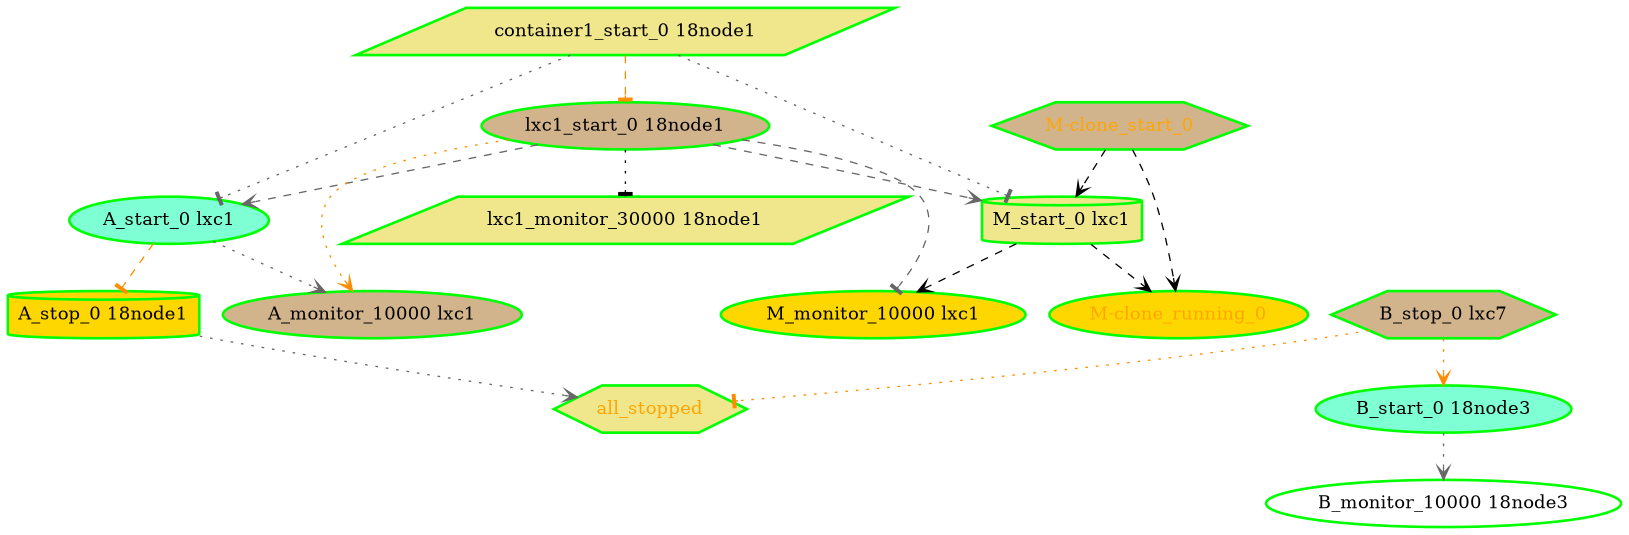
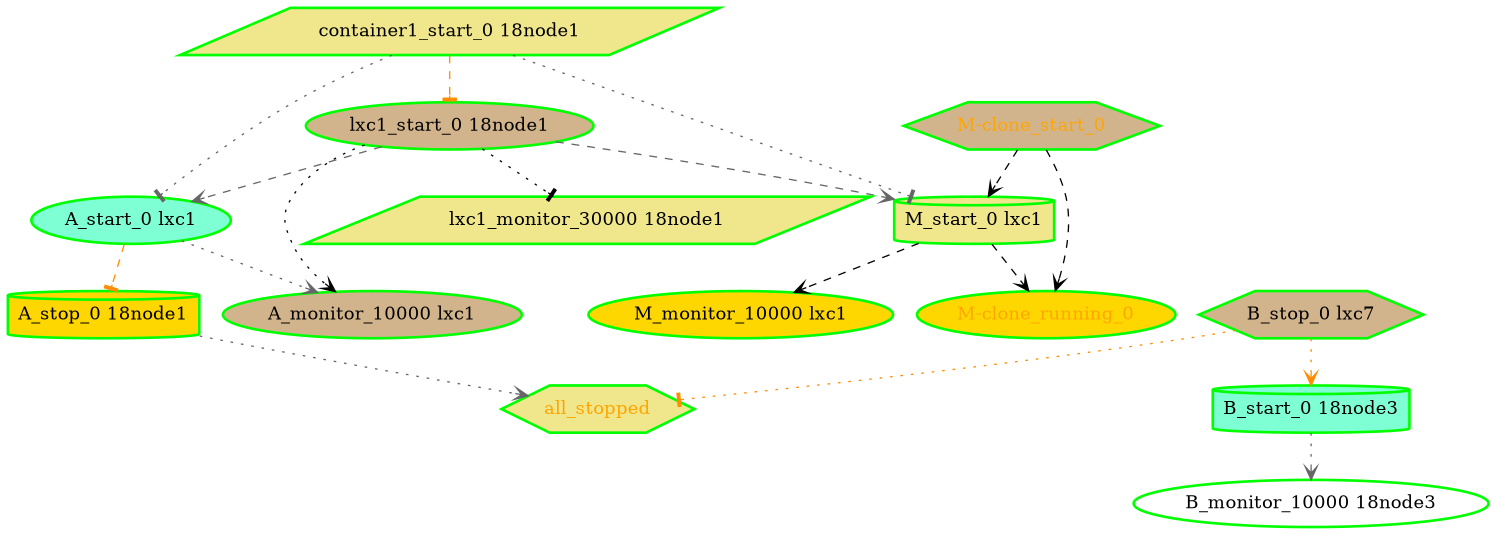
edge "lxc1_start_0 18node1" -> "M_monitor_10000 lxc1": removed
edge "lxc1_start_0 18node1" -> "A_monitor_10000 lxc1": color darkorange -> black
node "B_start_0 18node3": shape ellipse -> cylinder
